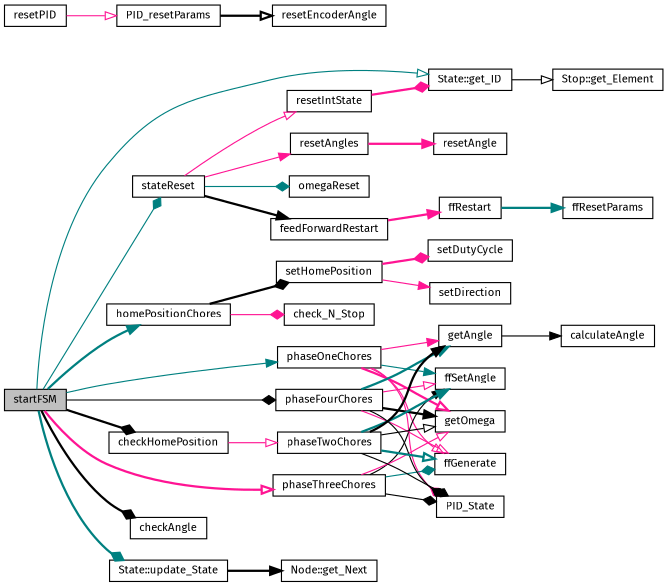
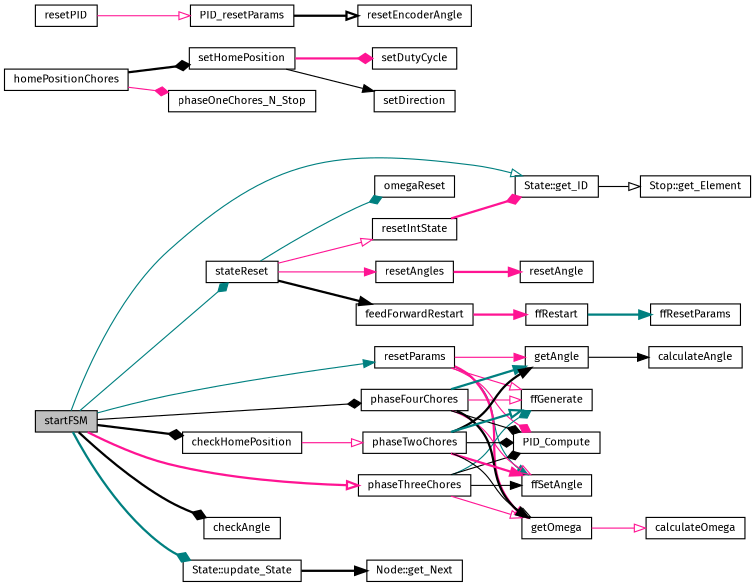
edge "setHomePosition" -> "setDirection": color deeppink -> black
node "check_N_Stop": label "check_N_Stop" -> "phaseOneChores_N_Stop"
edge "startFSM" -> "homePositionChores": removed
node "phaseOneChores": label "phaseOneChores" -> "resetParams"
edge "phaseTwoChores" -> "ffSetAngle": color teal -> deeppink
node "PID_State": label "PID_State" -> "PID_Compute"
node "calculateOmega": added
